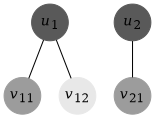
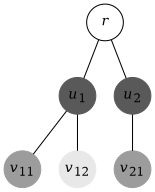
node "r": added
